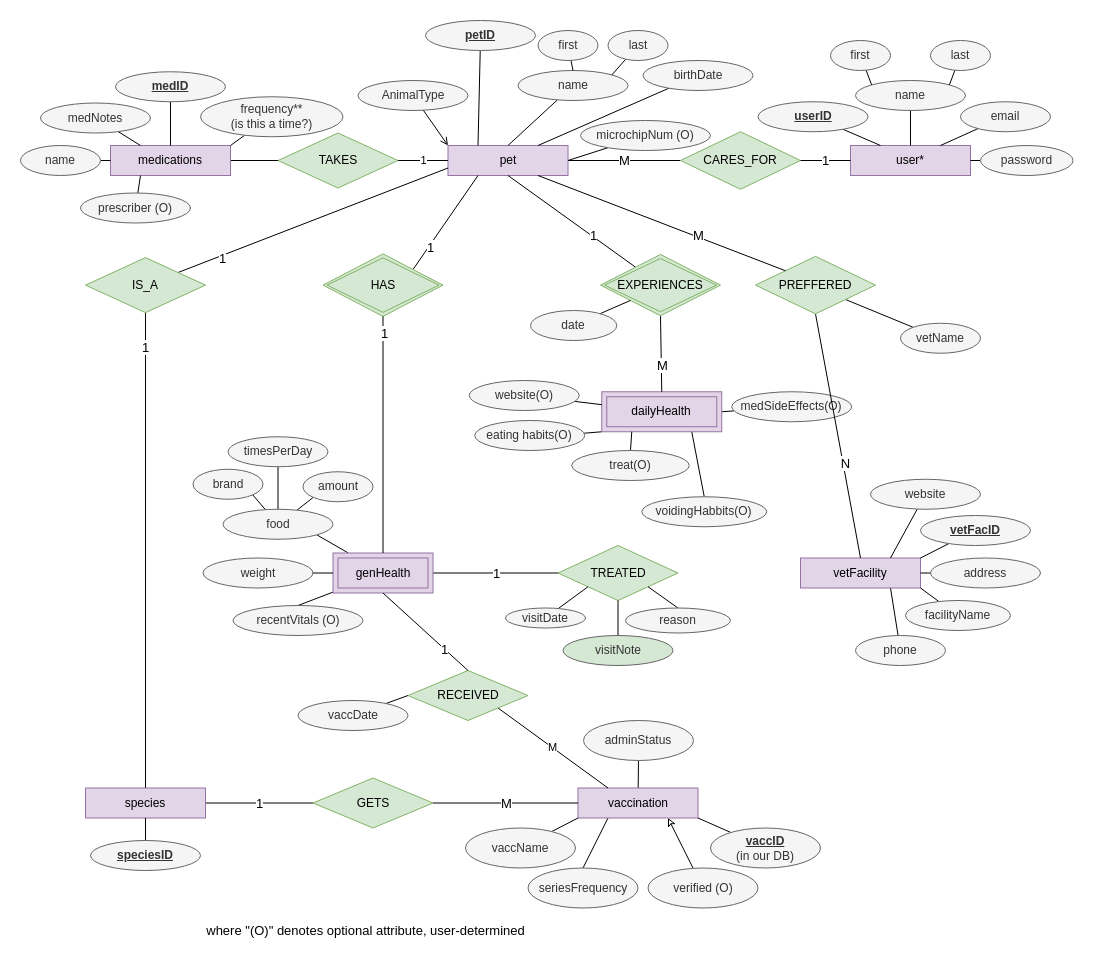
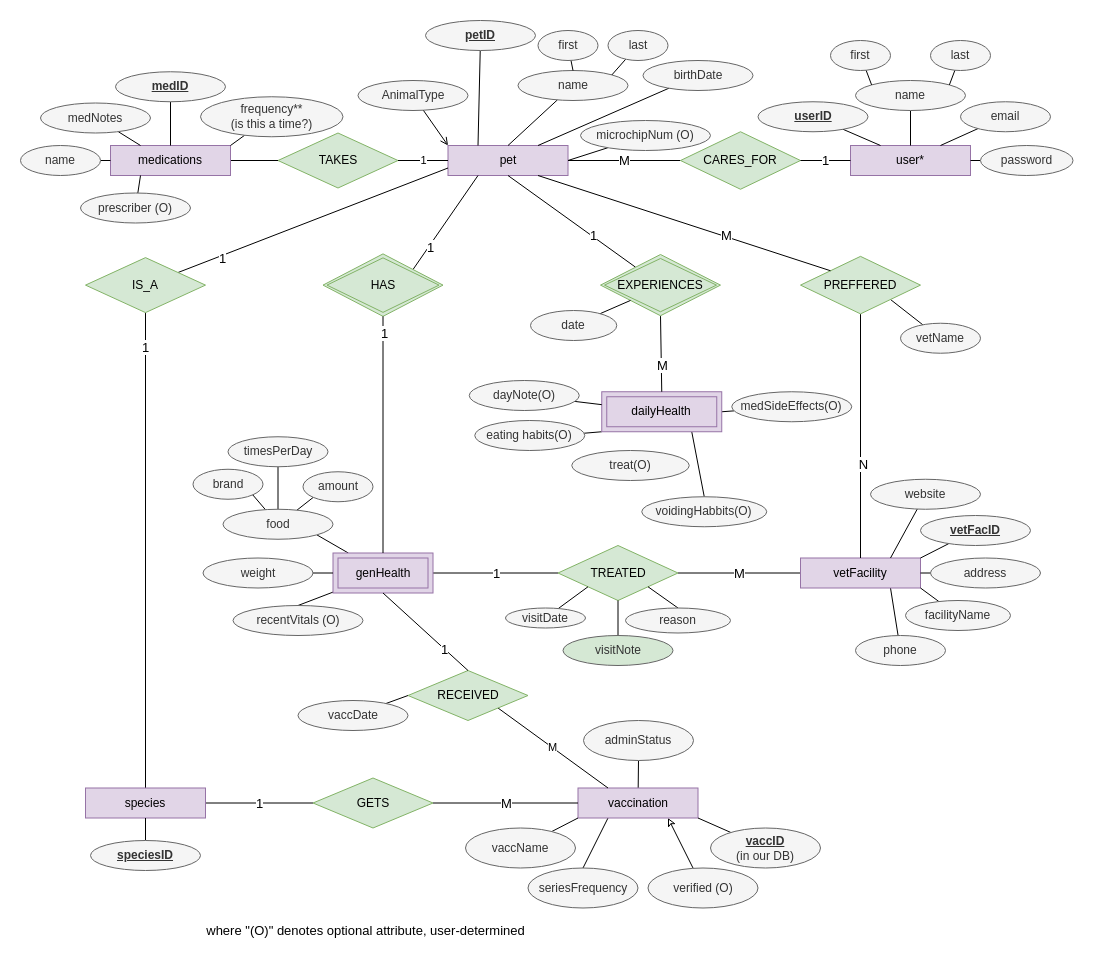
node "PREFFERED": moved (816, 285) -> (861, 285)
node "website(O)": label "website(O)" -> "dayNote(O)"
edge "dailyHealth" -- "treat(O)": removed
edge "TREATED" -- "vetFacility": added, label "M"
